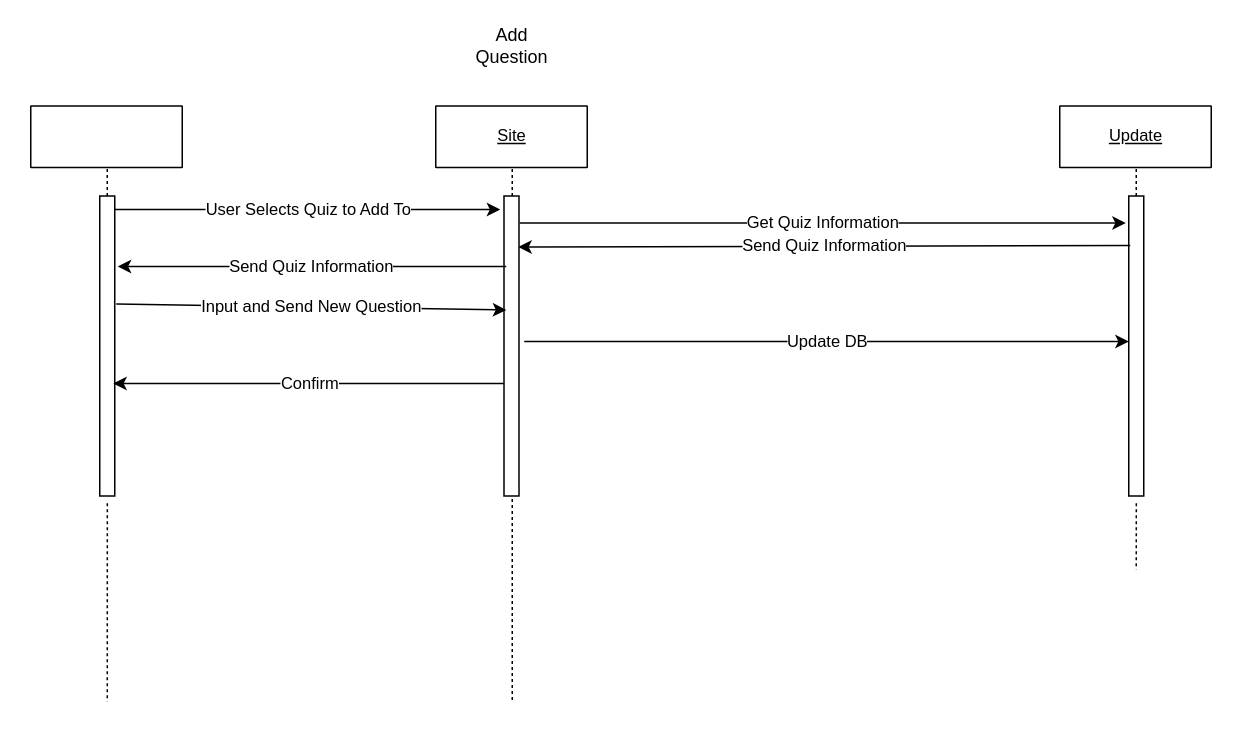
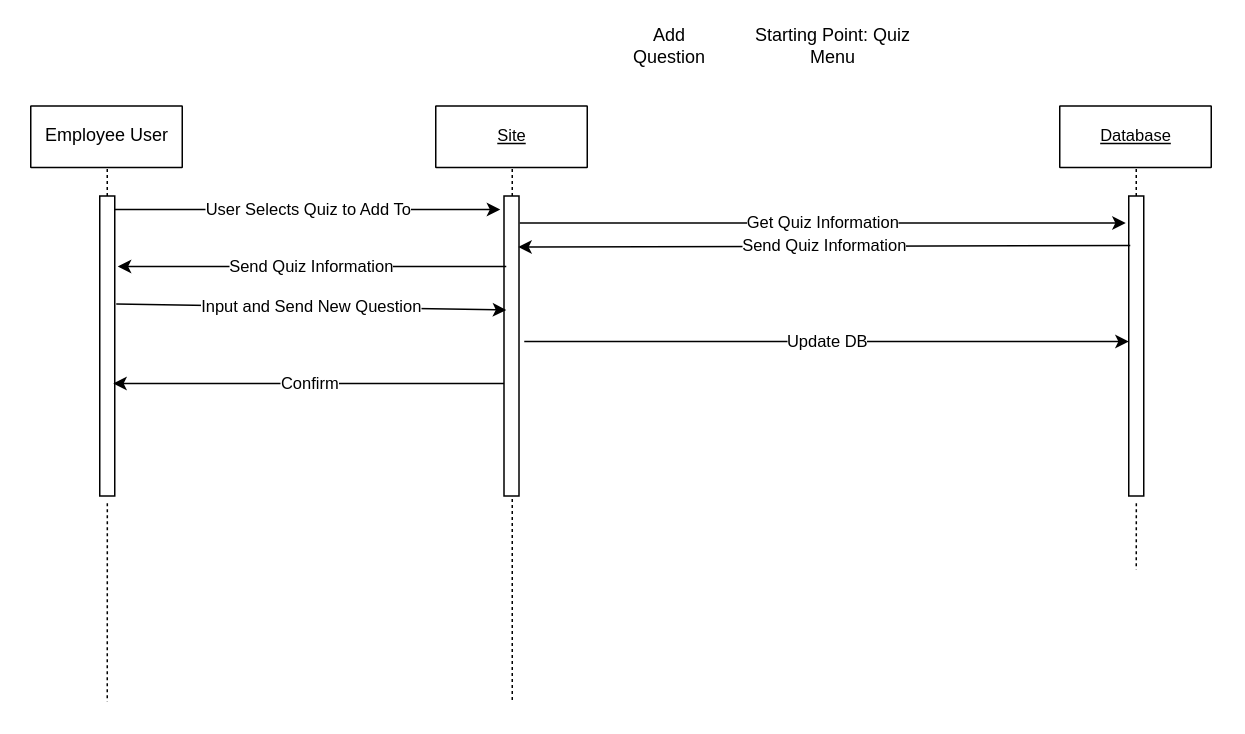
node "Add Question": moved (512, 46) -> (670, 46)
node "Starting Point: Quiz Menu": added
node "Employee User": added
node "Update": label "Update" -> "Database"
